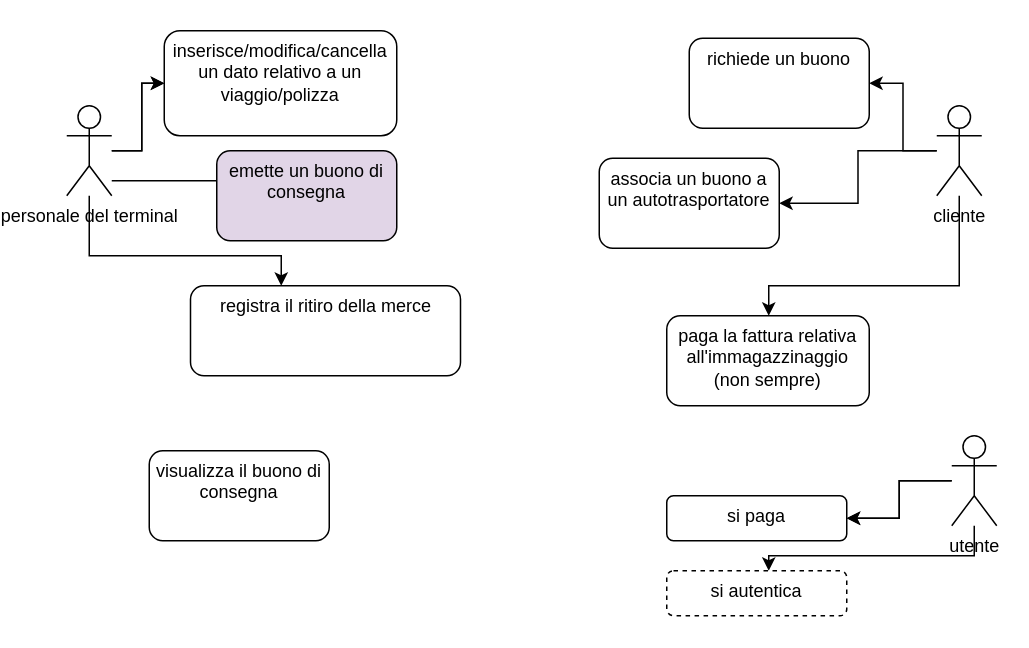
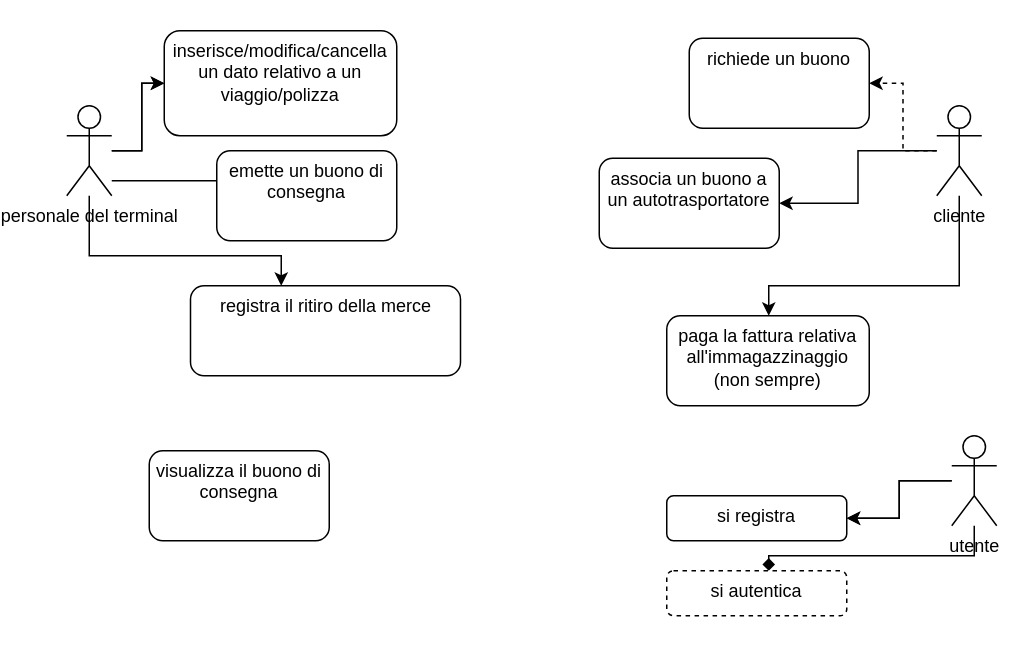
edge "cliente" -> "richiede un buono": style solid -> dashed
node "emette un buono di consegna": fillcolor #e1d5e7 -> #ffffff
node "si paga": label "si paga" -> "si registra"
edge "utente" -> "si autentica": arrowhead classic -> diamond
